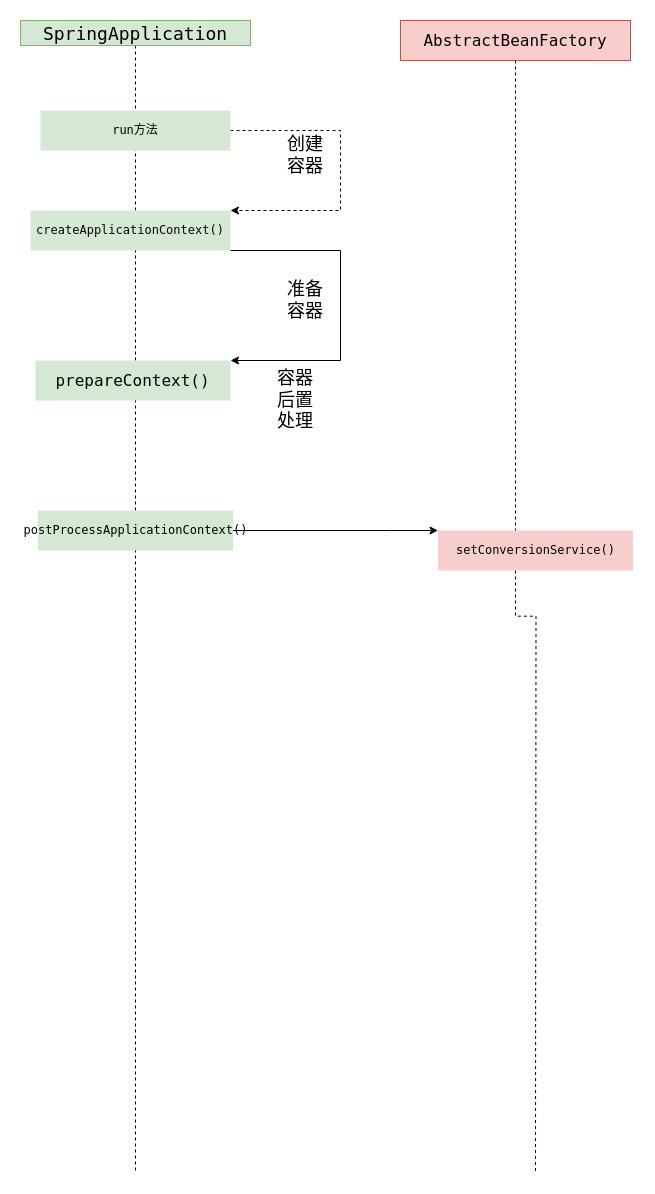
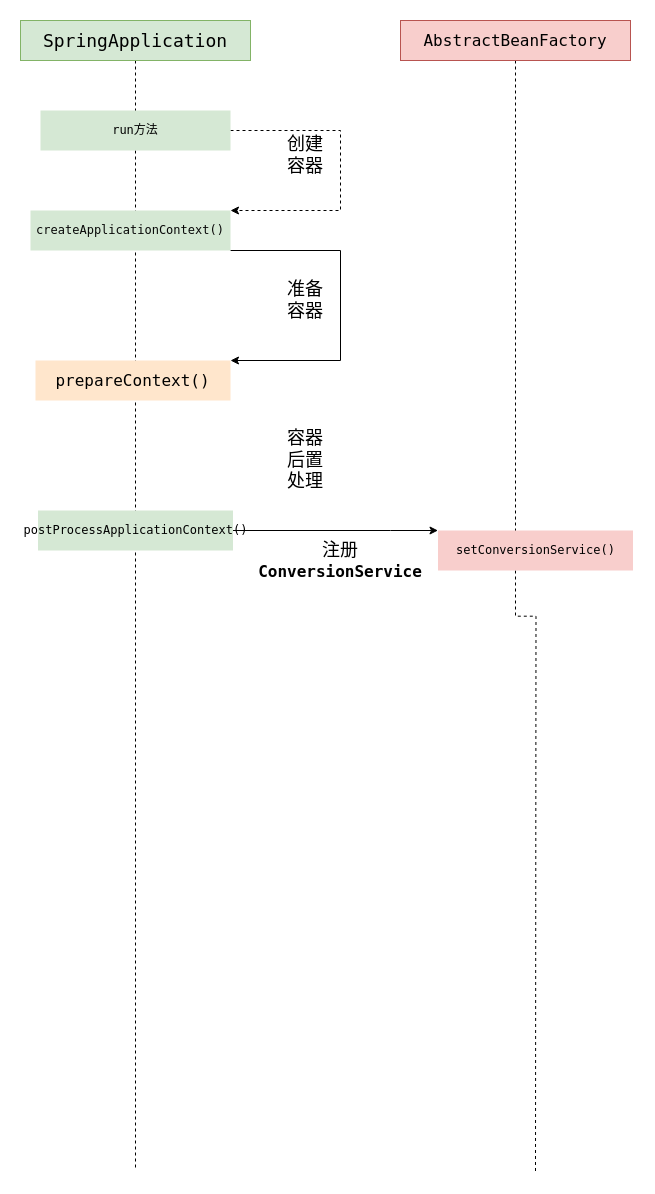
node "SpringApplication": size 230x25 -> 230x40
node "prepareContext()": fillcolor #d5e8d4 -> #ffe6cc
node "容器后置处理": moved (296, 401) -> (306, 461)
node "注册ConversionService": added
